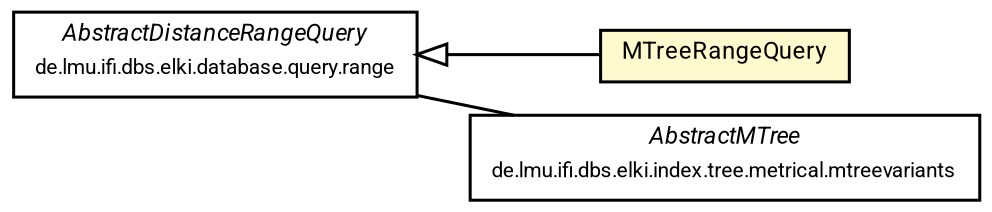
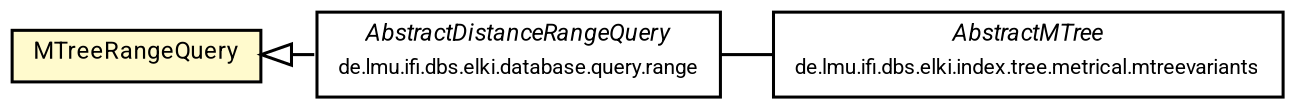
edge "MTreeRangeQuery" -> "AbstractDistanceRangeQuery": reversed
